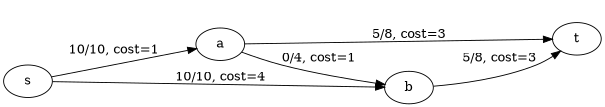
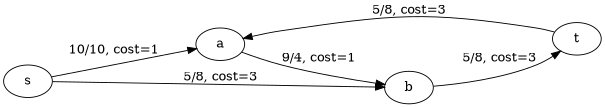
edge "a" -> "t": reversed
edge "a" -> "b": label "0/4, cost=1" -> "9/4, cost=1"
edge "s" -> "b": label "10/10, cost=4" -> "5/8, cost=3"
